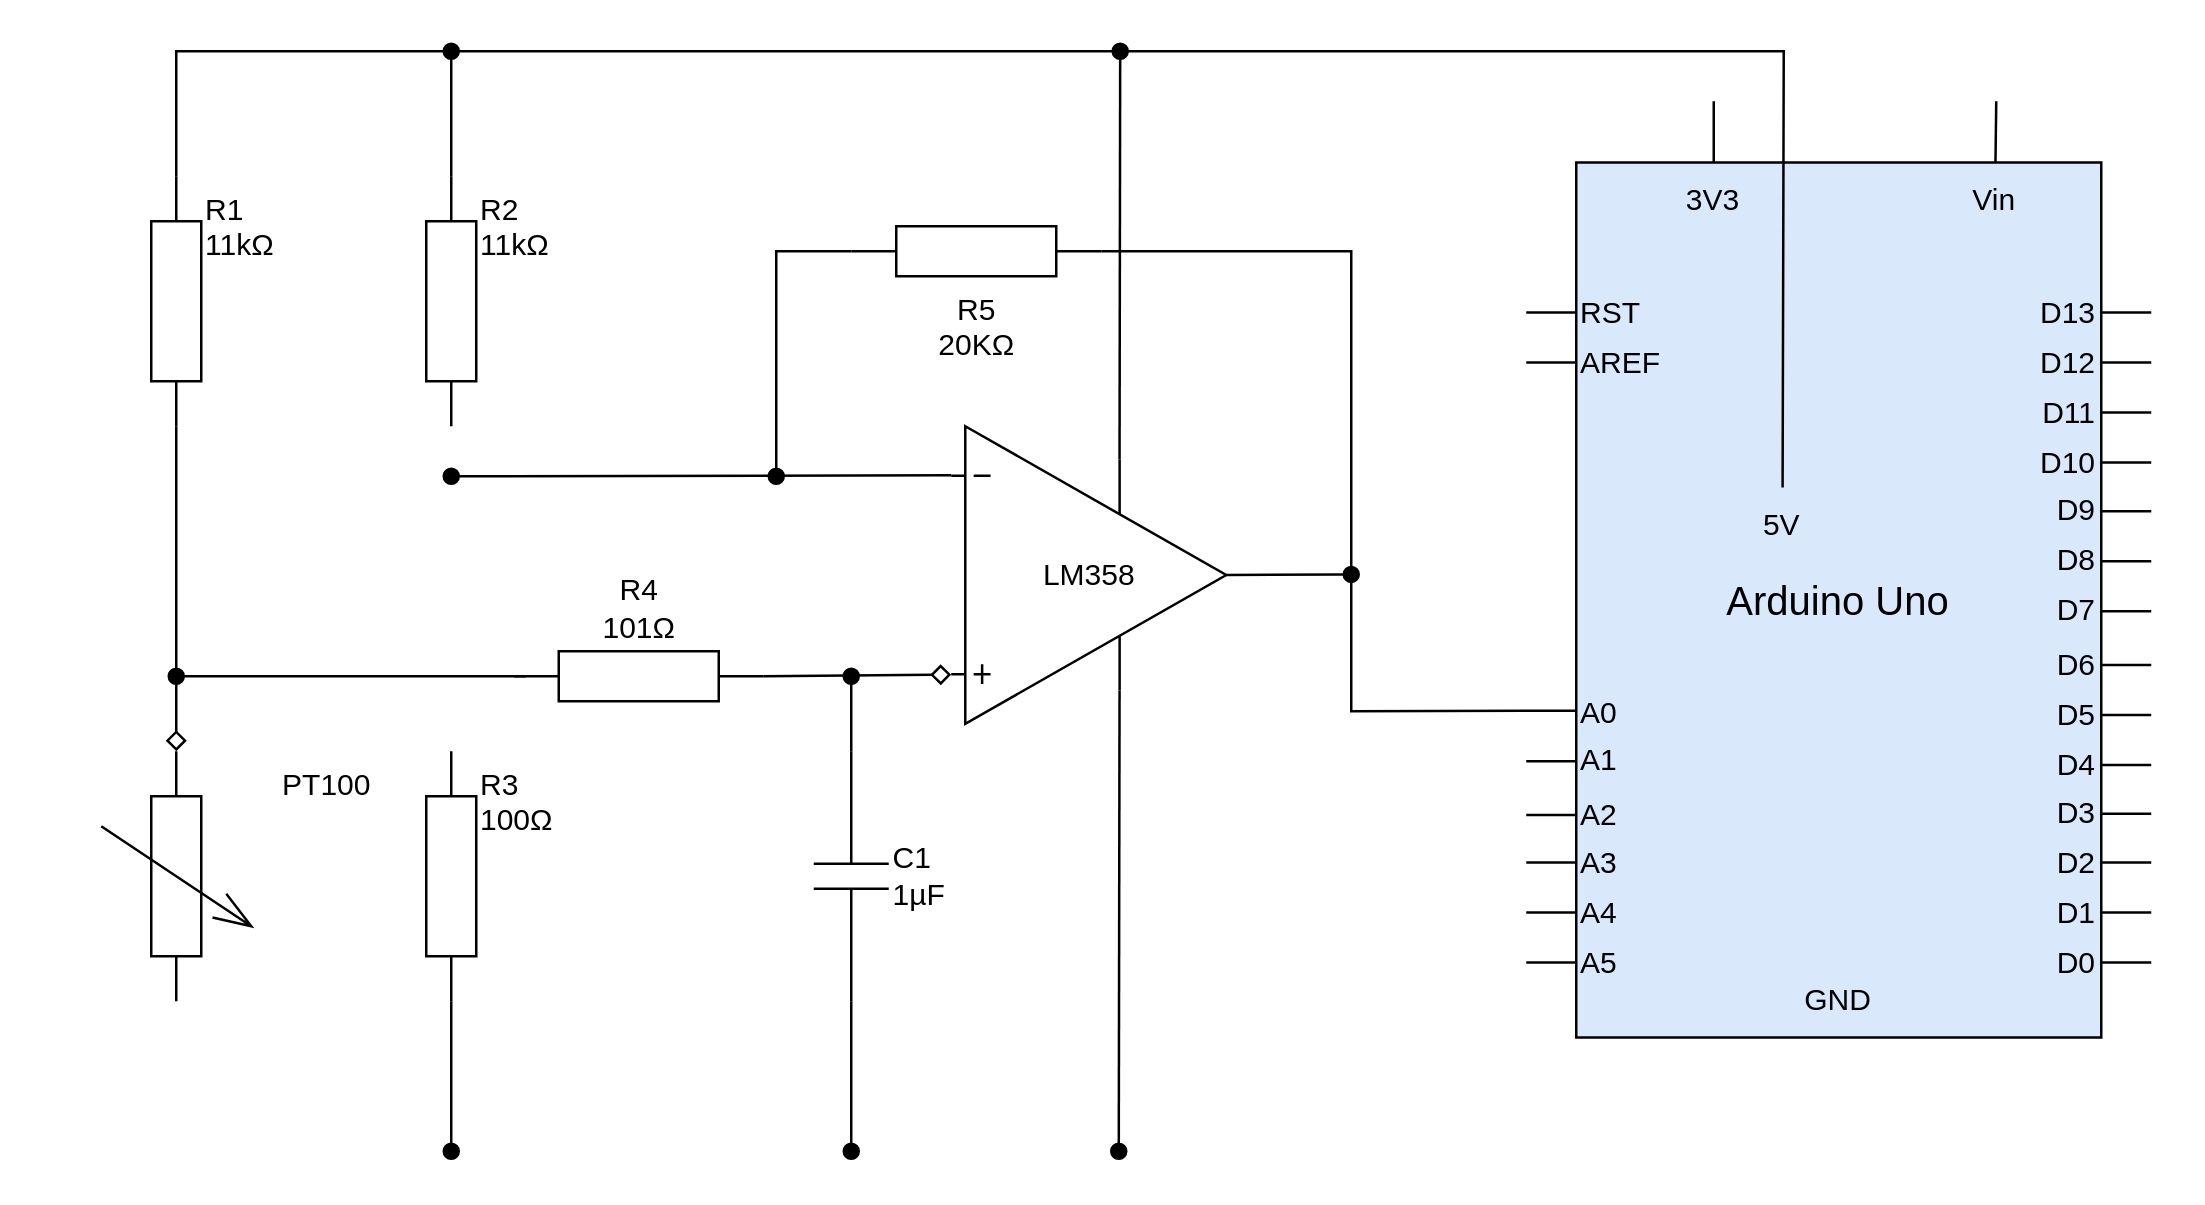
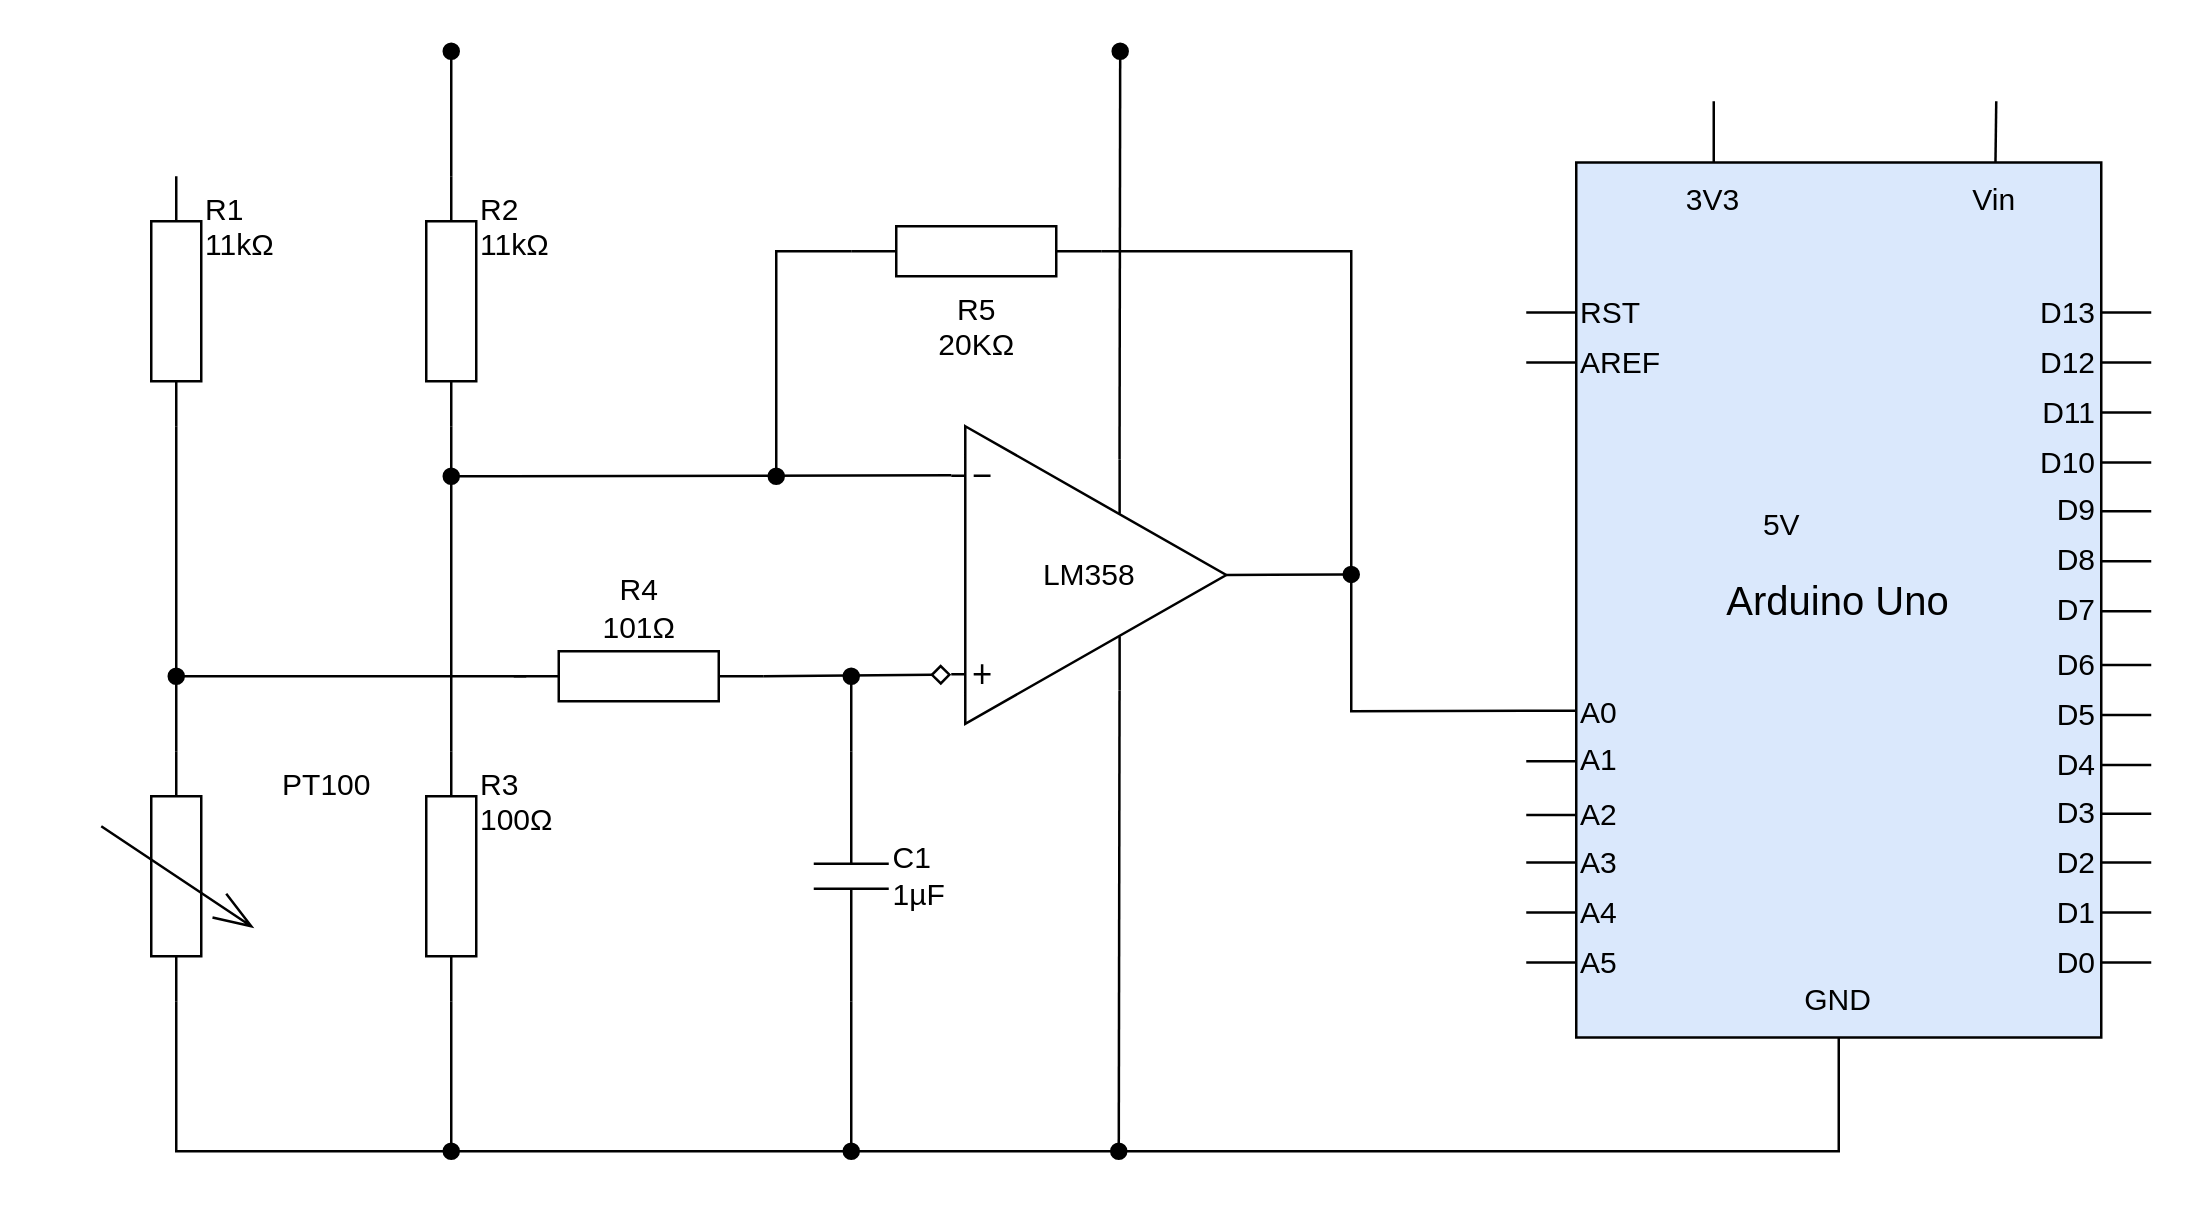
edge "R1 11kΩ" -- "5V": removed
edge "R2 11kΩ" -- "R3 100Ω": added
edge "R1 11kΩ" -> "PT100": arrowhead diamond -> none
edge "PT100" -- "GND": added
